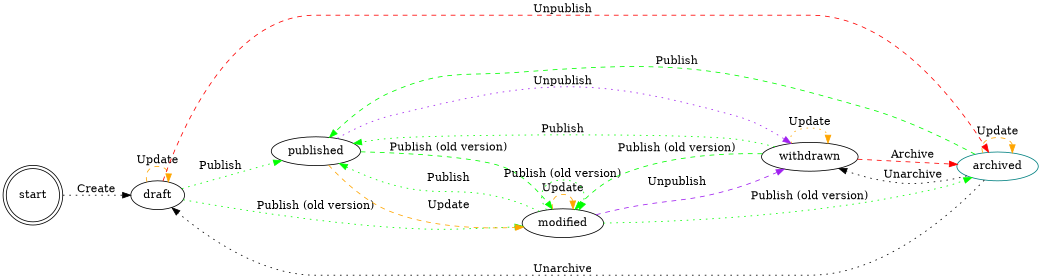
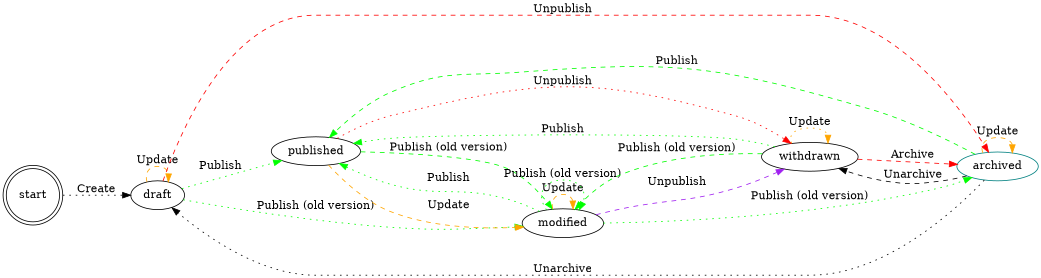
edge "published" -> "withdrawn": color purple -> red
edge "archived" -> "withdrawn": style dotted -> dashed
